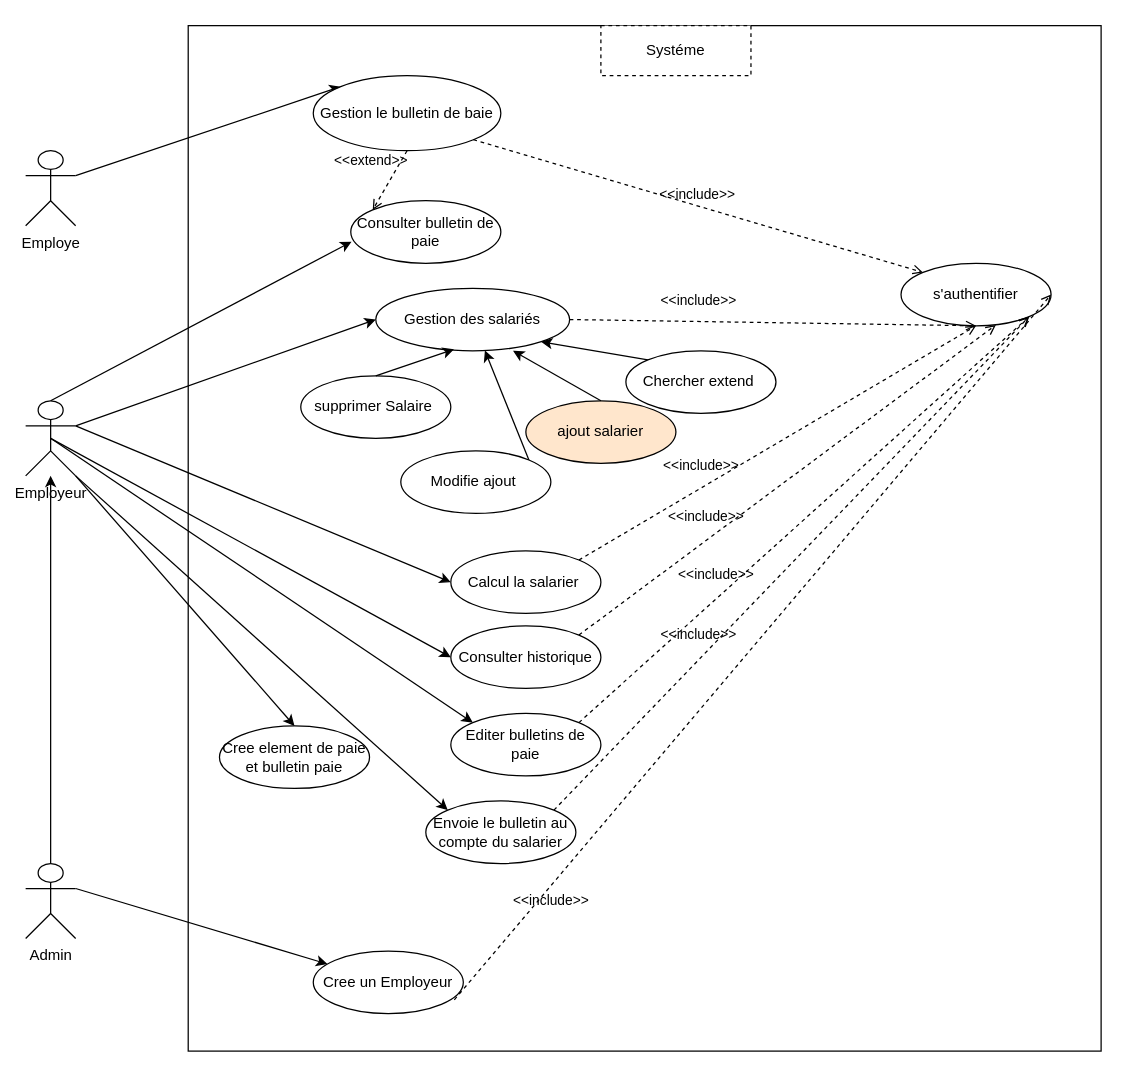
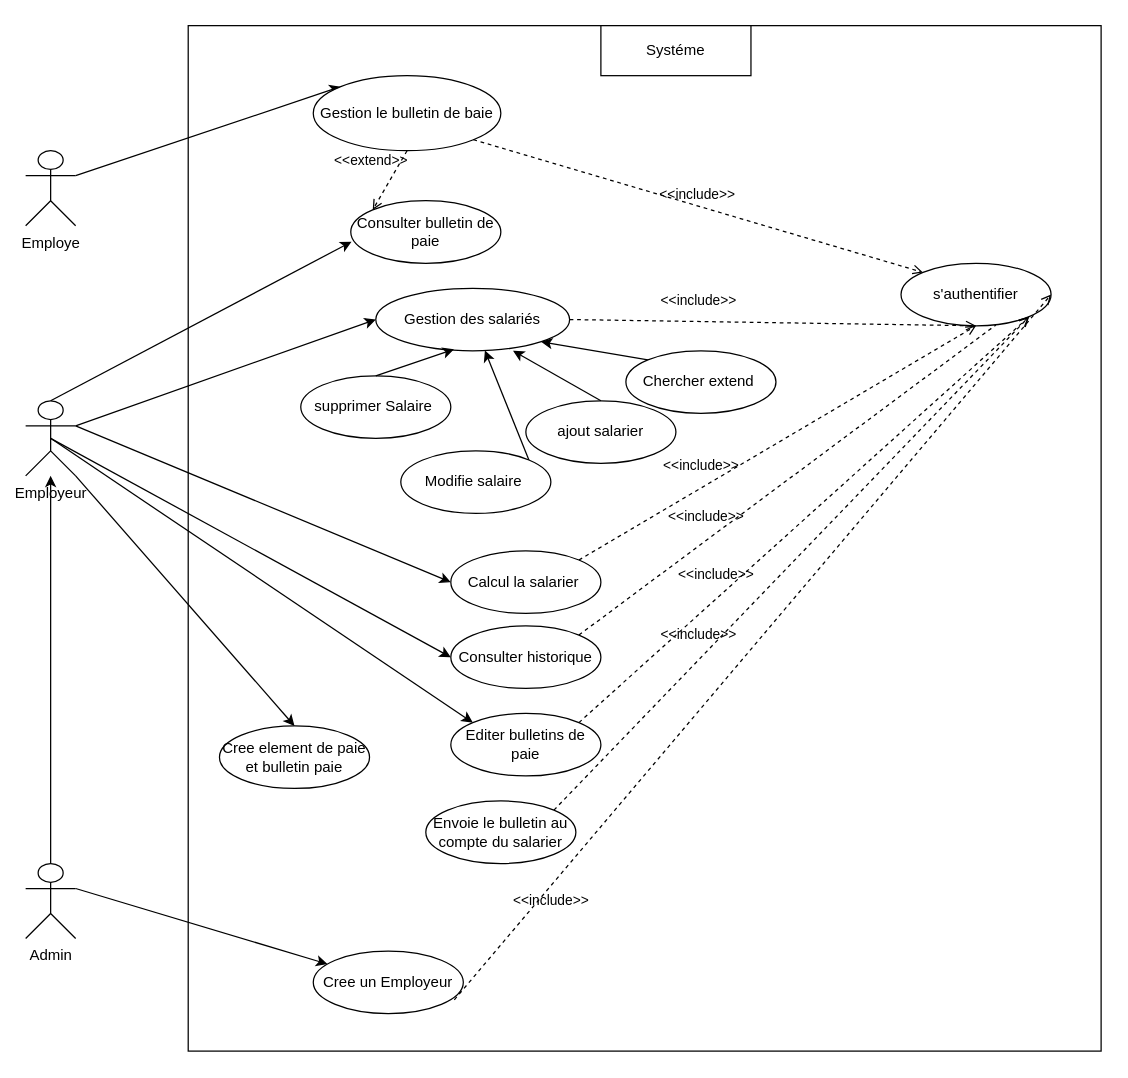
node "Systéme": style dashed -> solid
edge "Consulter historique" -> "s'authentifier": arrowhead open -> none
node "ajout salarier": fillcolor #ffe6cc -> #ffffff
node "Modifie ajout": label "Modifie ajout" -> "Modifie salaire"
edge "Employeur" -> "Envoie le bulletin au compte du salarier": removed
